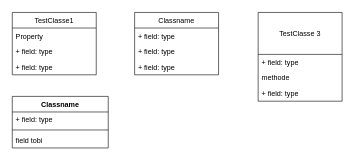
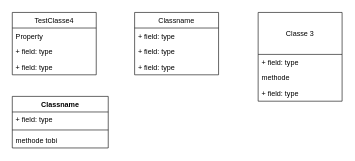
node "TestClasse1": label "TestClasse1" -> "TestClasse4"
node "TestClasse 3": label "TestClasse 3" -> "Classe 3"
node "field tobi": label "field tobi" -> "methode tobi"
